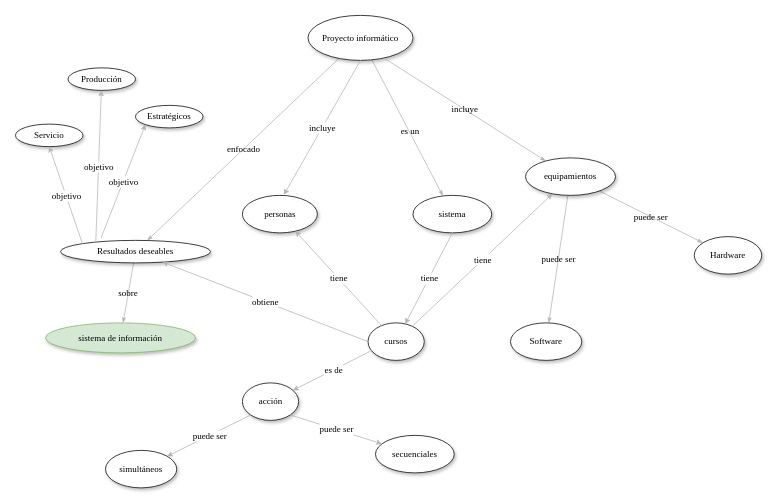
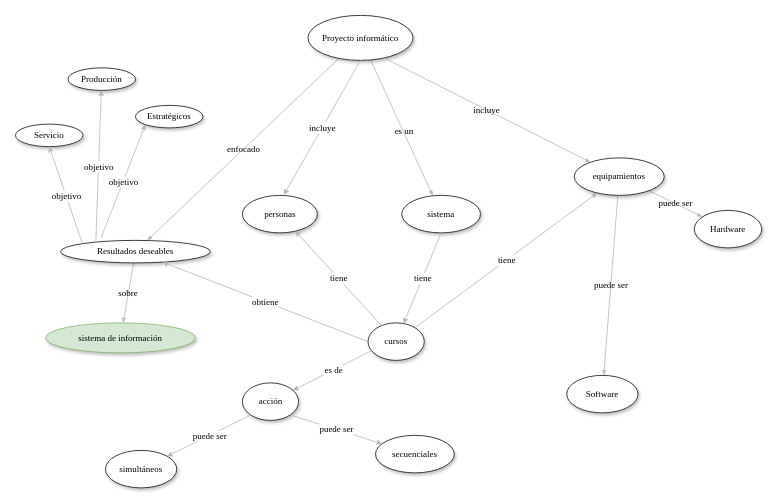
node "equipamientos": moved (570, 177) -> (619, 177)
node "sistema": moved (452, 214) -> (441, 214)
node "Hardware": moved (728, 255) -> (728, 229)
node "Software": moved (546, 342) -> (602, 394)
